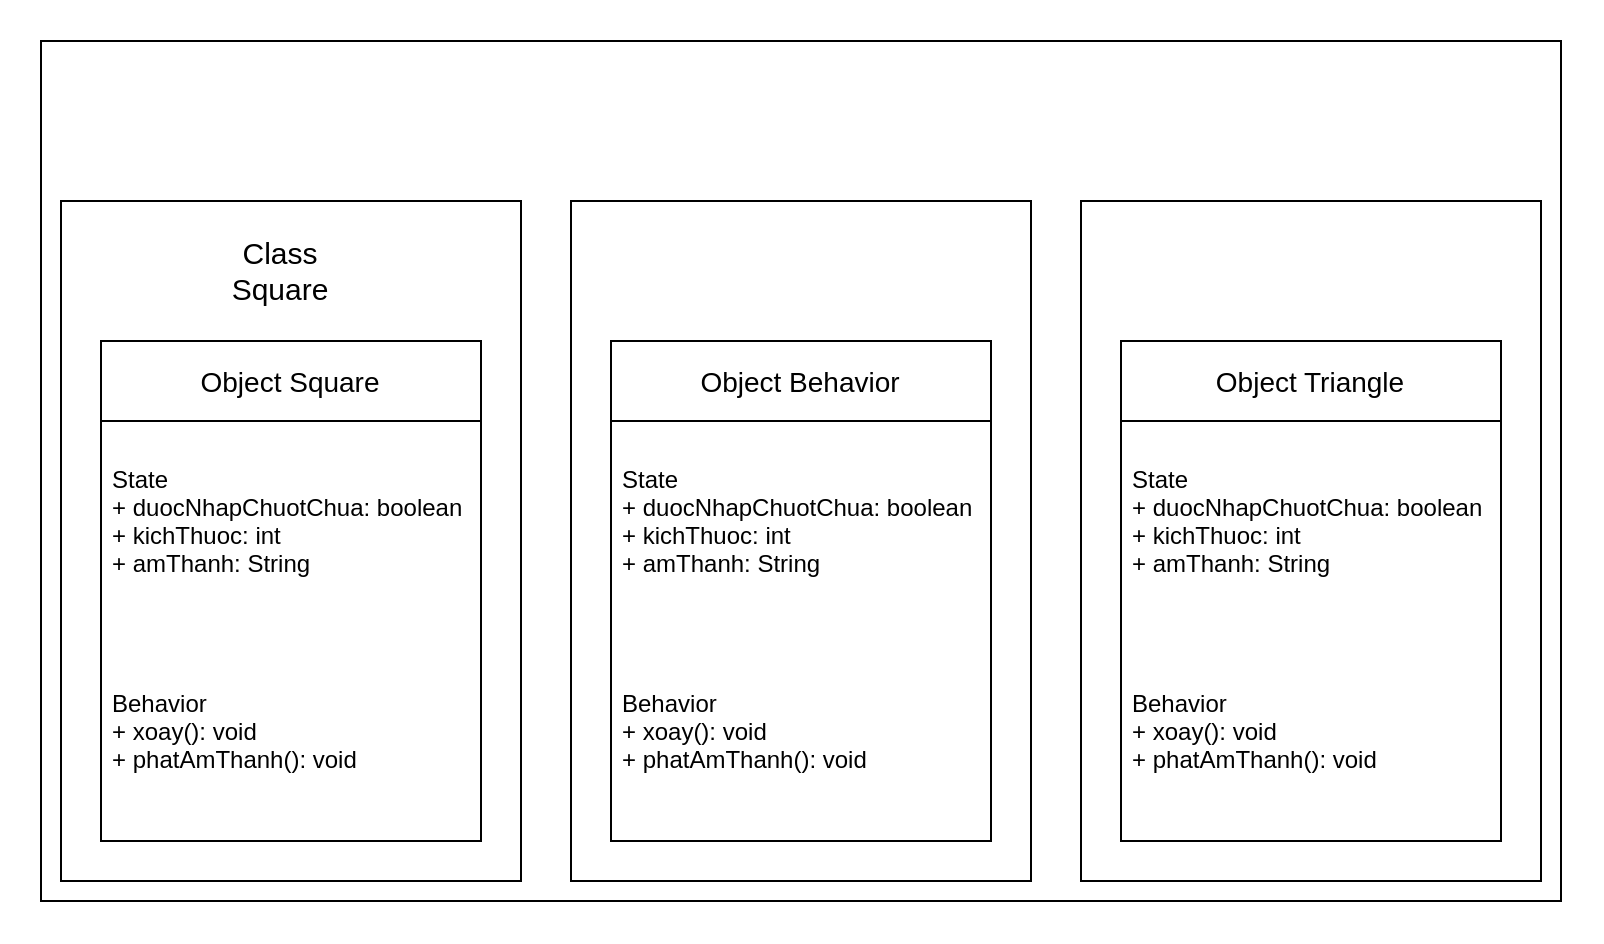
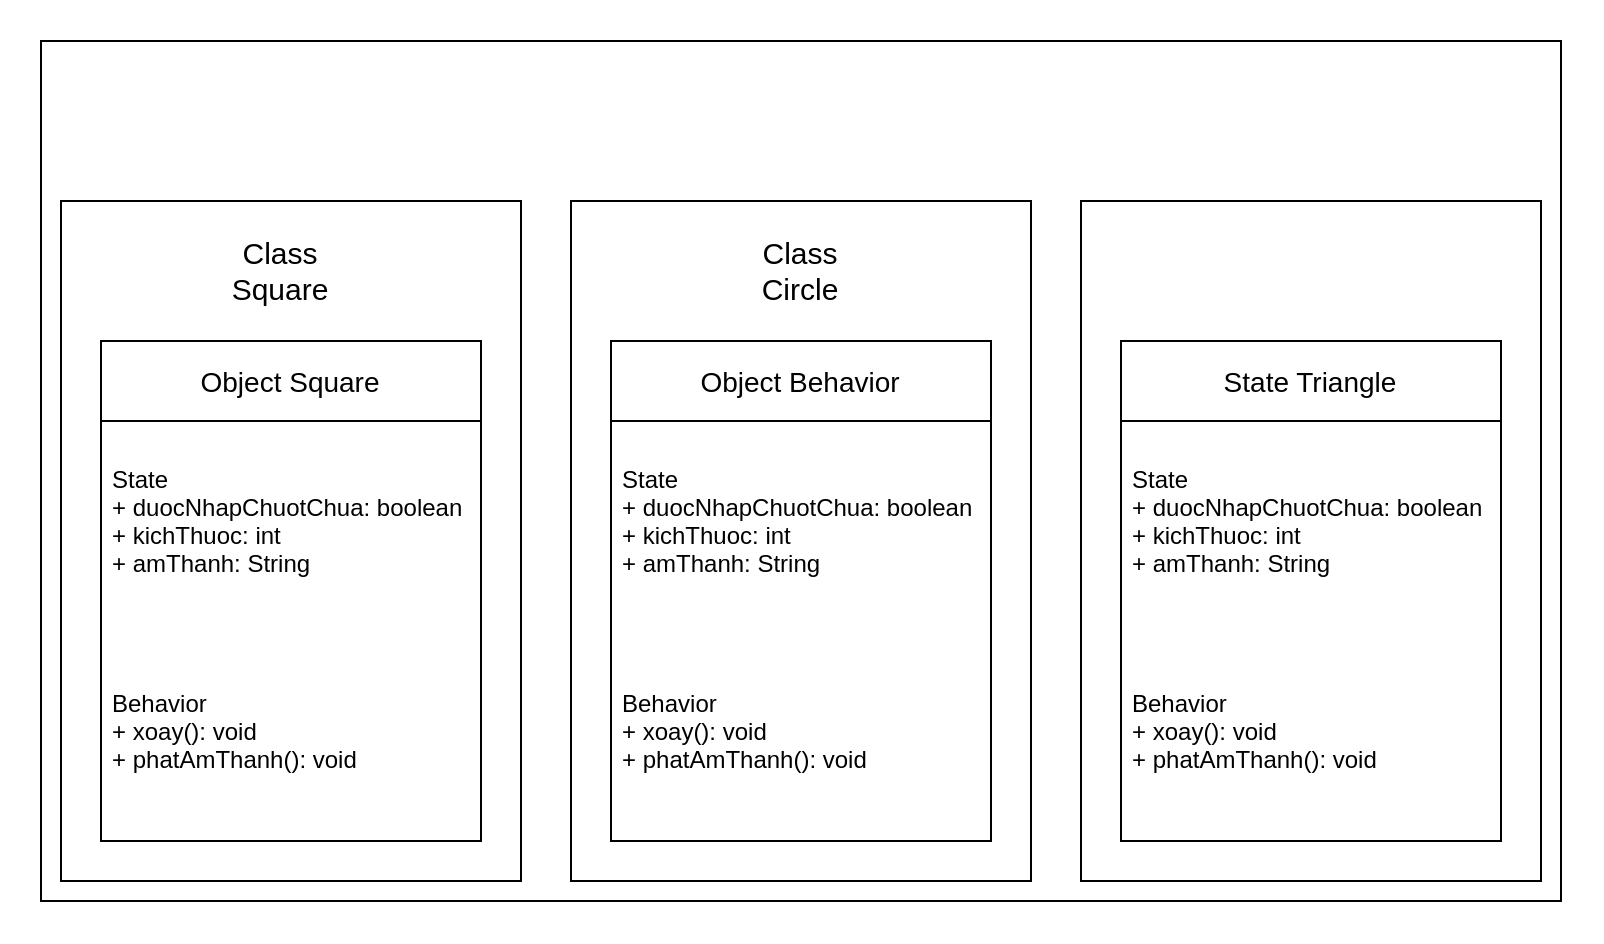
node "Class Circle": added
node "Object Triangle": label "Object Triangle" -> "State Triangle"
